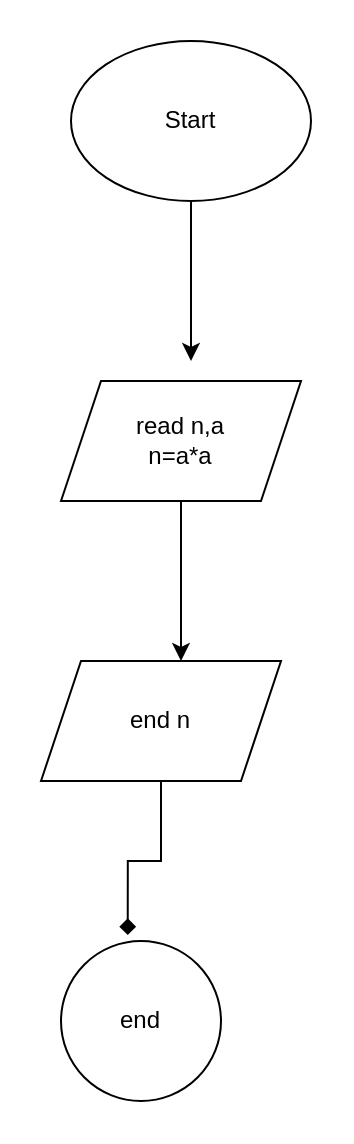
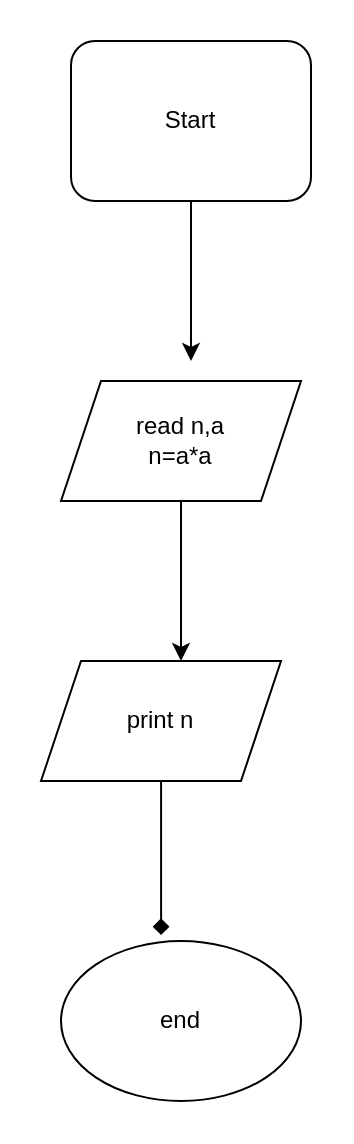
node "Start": shape ellipse -> rounded rectangle
node "end n": label "end n" -> "print n"
node "end": size 160x160 -> 240x160
